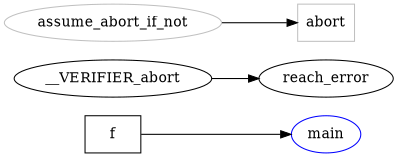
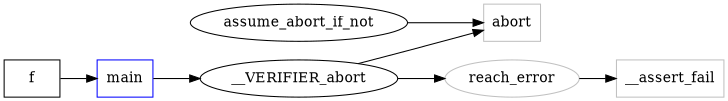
node "assume_abort_if_not": color grey -> black
edge "__VERIFIER_abort" -> "abort": added
edge "main" -> "__VERIFIER_abort": added
node "reach_error": color black -> grey
node "__assert_fail": added
node "main": shape ellipse -> box
